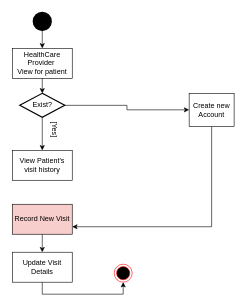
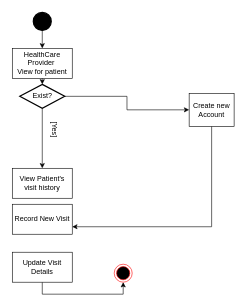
node "Exist?": moved (42, 105) -> (42, 96)
node "View Patient's visit history": moved (42, 165) -> (42, 183)
node "Record New Visit": fillcolor #f8cecc -> #ffffff
edge "Record New Visit" -> "Update Visit Details": removed
